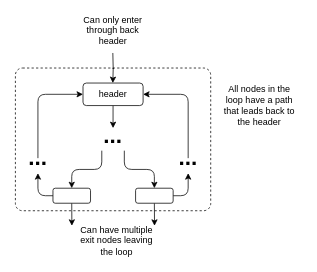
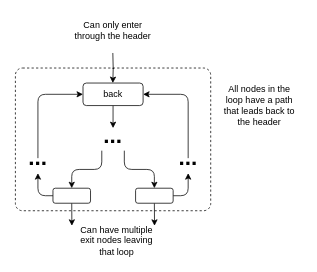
node "Can only enter through back header": label "Can only enter through back header" -> "Can only enter through the header"
node "header": label "header" -> "back"
node "Can have multiple exit nodes leaving the loop": label "Can have multiple exit nodes leaving the loop" -> "Can have multiple exit nodes leaving that loop"
